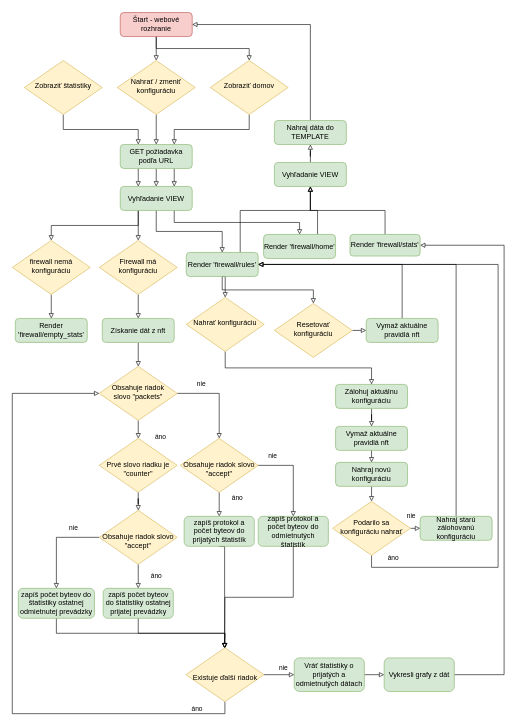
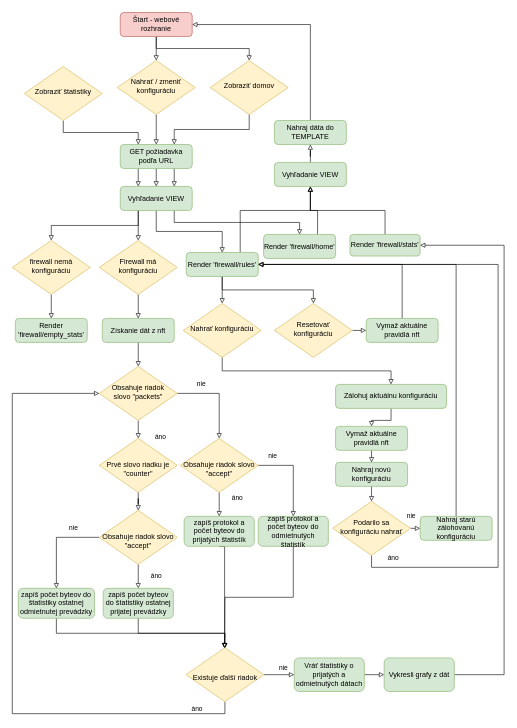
node "Zobraziť štatistiky": moved (63, 87) -> (63, 93)
node "Nahrať konfiguráciu": moved (225, 324) -> (222, 330)
node "Zálohuj aktuálnu konfiguráciu": size 72x24 -> 111x24
